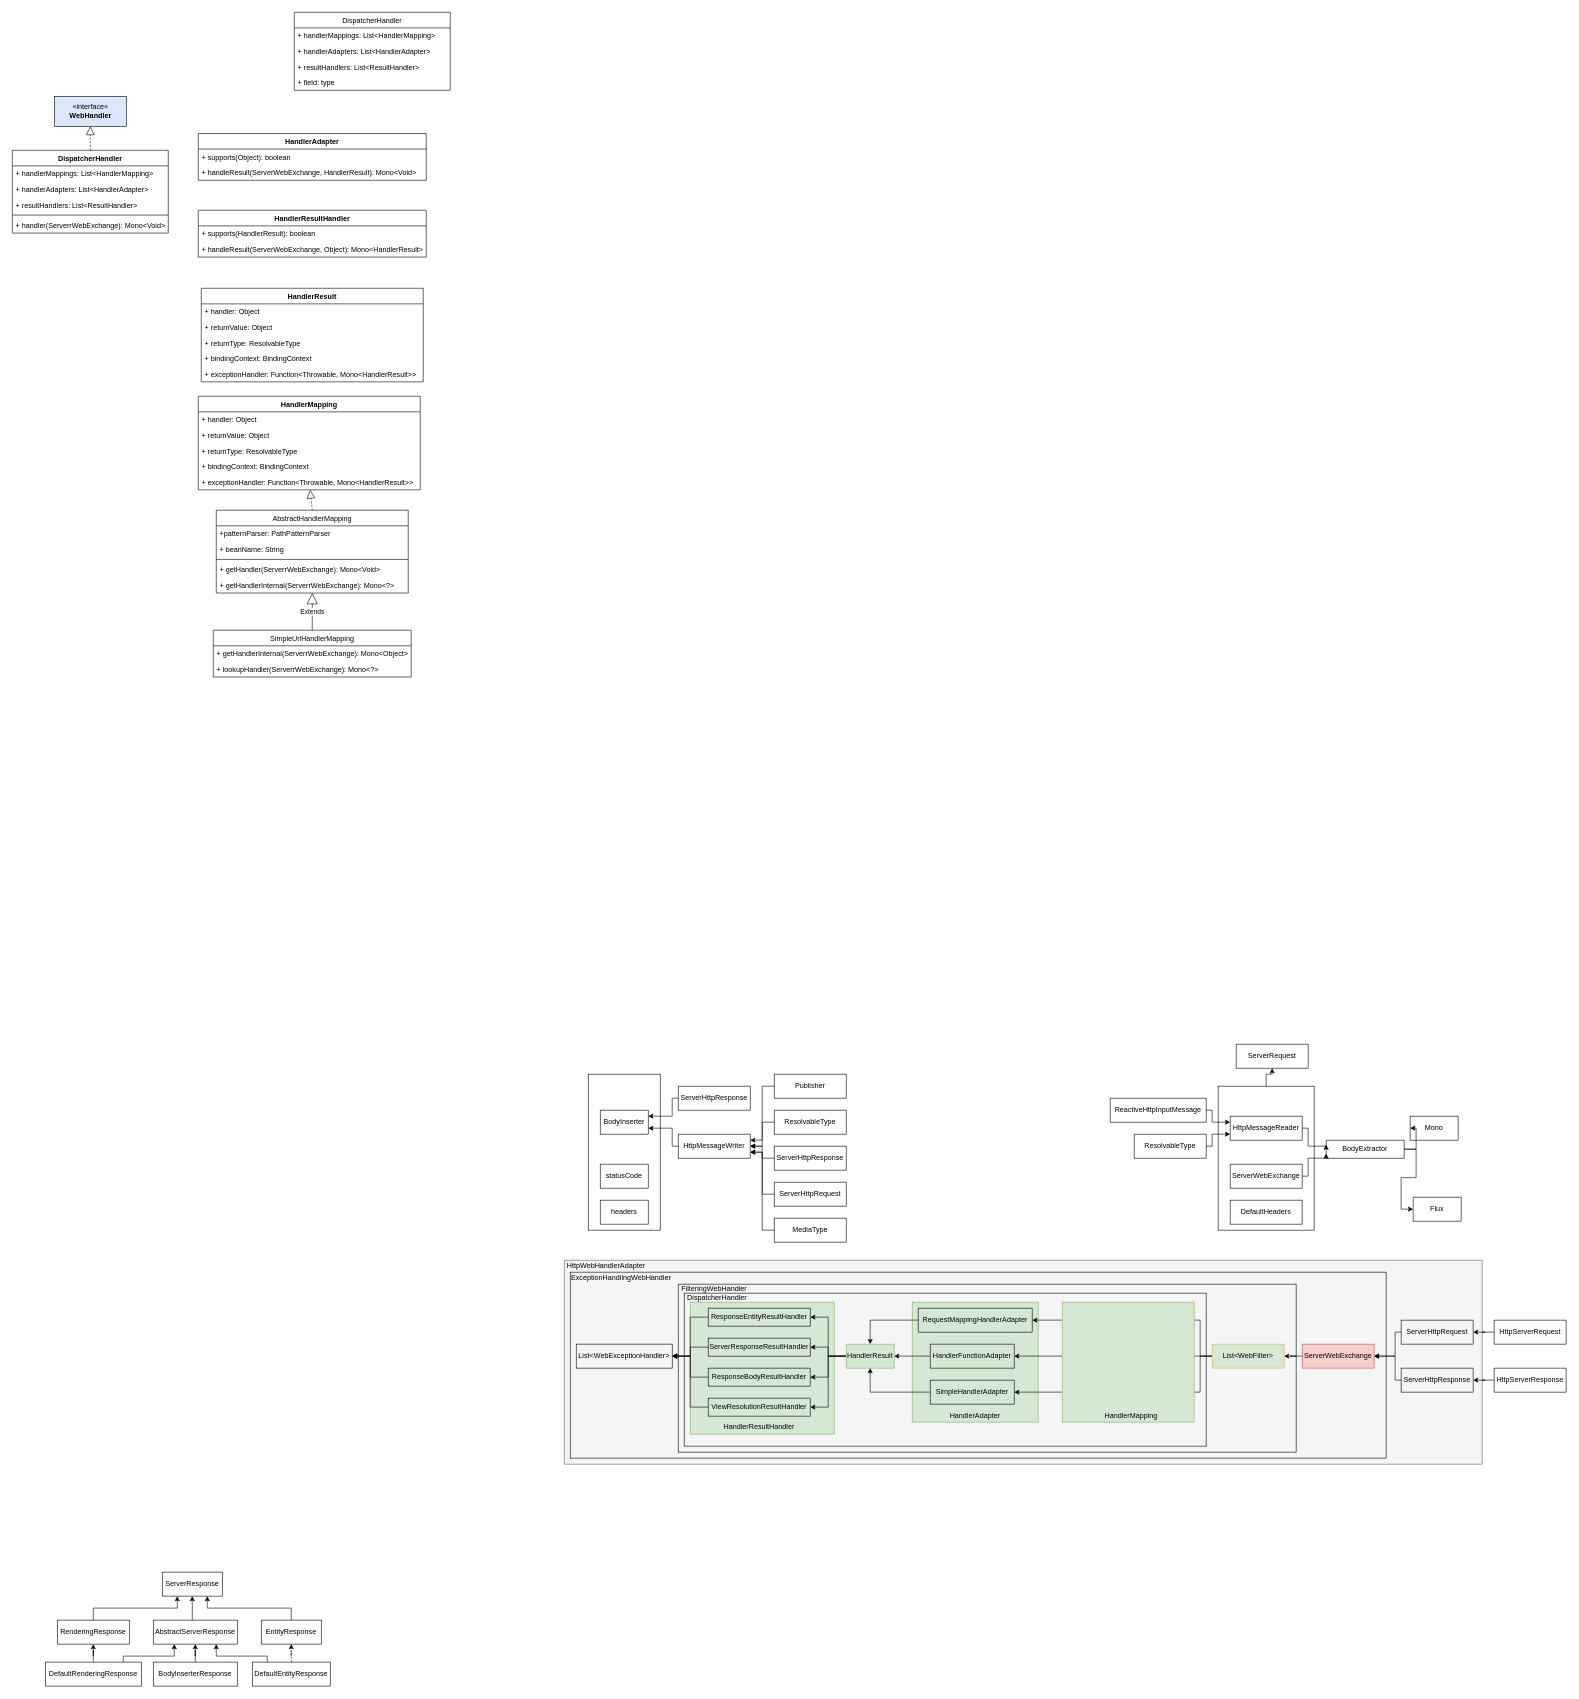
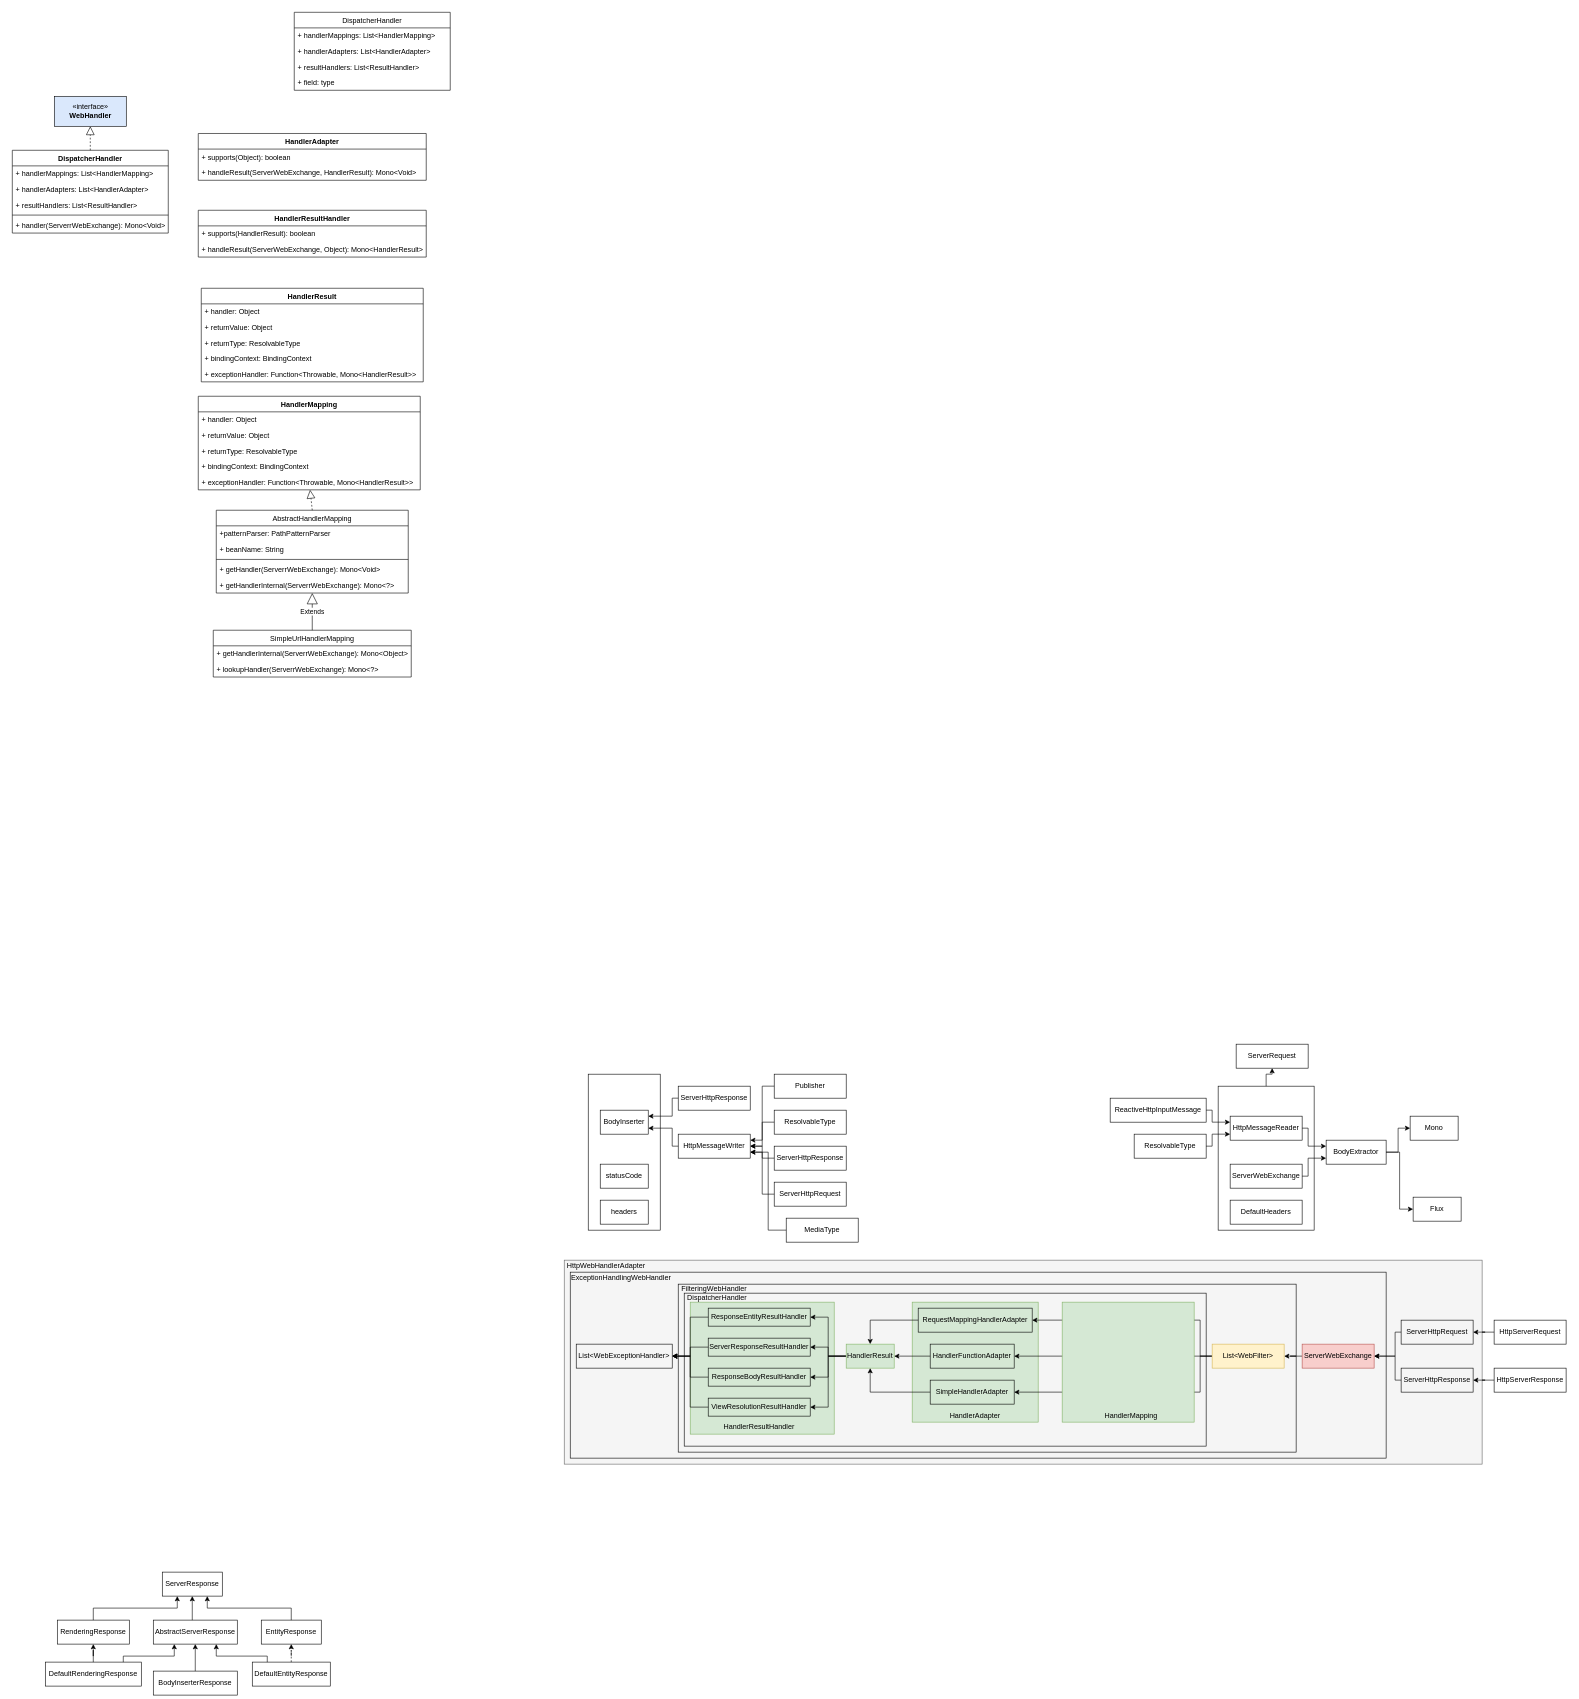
node "BodyExtractor": size 78x18 -> 60x24
node "MediaType": moved (810, 1230) -> (822, 1230)
node "List<WebFilter>": fillcolor #d5e8d4 -> #fff2cc
node "BodyInserterResponse": moved (195, 1674) -> (195, 1683)
